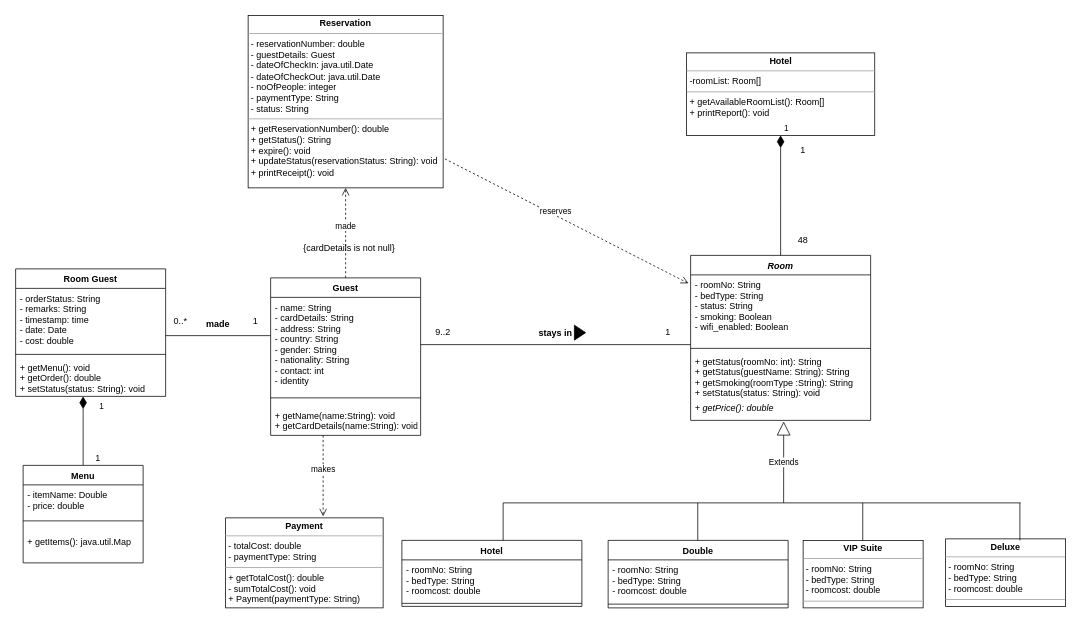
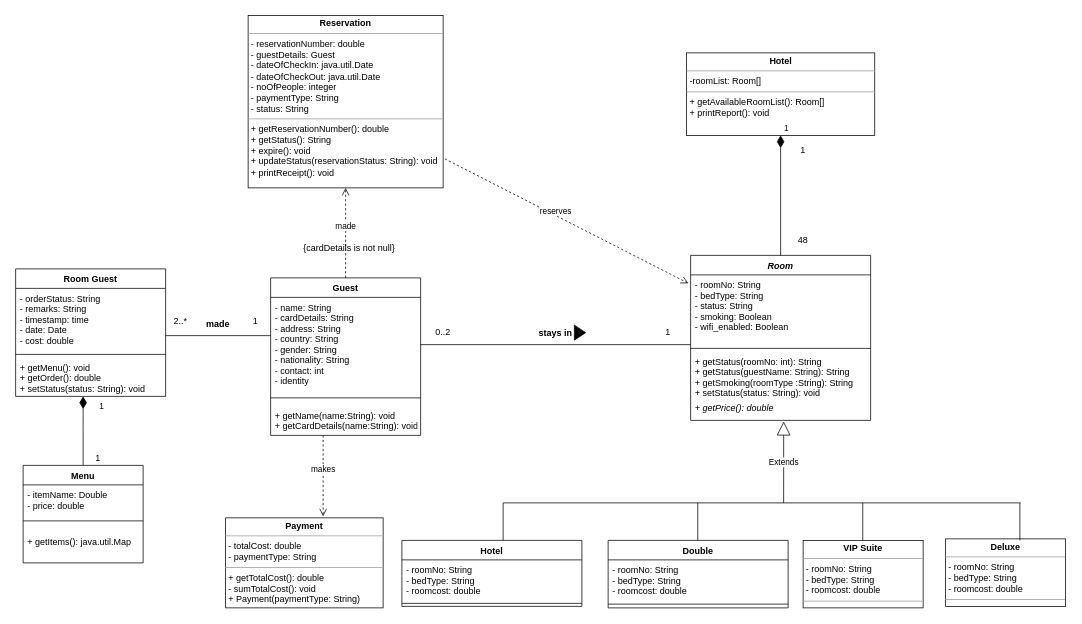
node "0..*": label "0..*" -> "2..*"
node "9..2": label "9..2" -> "0..2"
